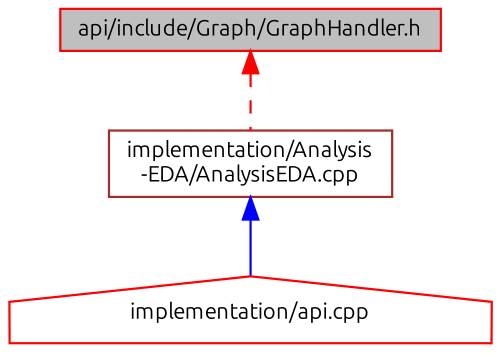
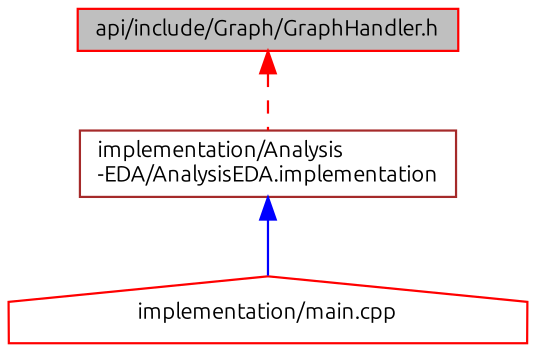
node "implementation/Analysis -EDA/AnalysisEDA.cpp": label "implementation/Analysis -EDA/AnalysisEDA.cpp" -> "implementation/Analysis -EDA/AnalysisEDA.implementation"
node "implementation/api.cpp": label "implementation/api.cpp" -> "implementation/main.cpp"
